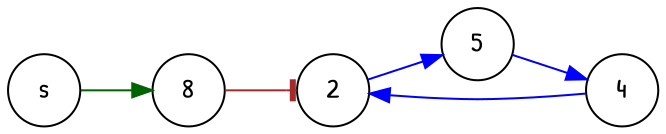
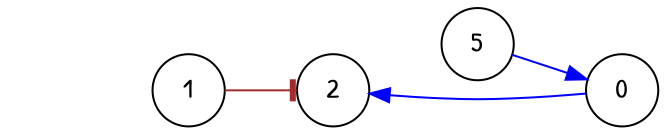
edge "2" -> "5": removed
node "s": removed
node "8": label "8" -> "1"
node "4": label "4" -> "0"
